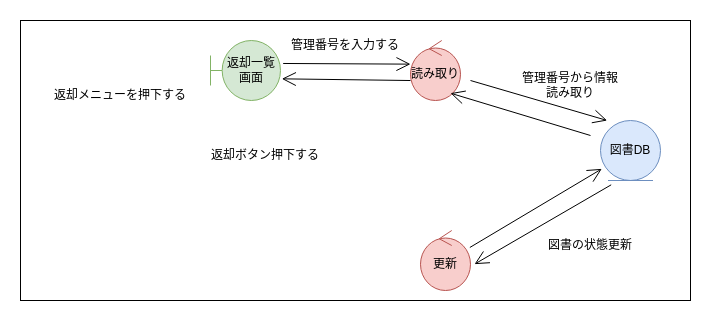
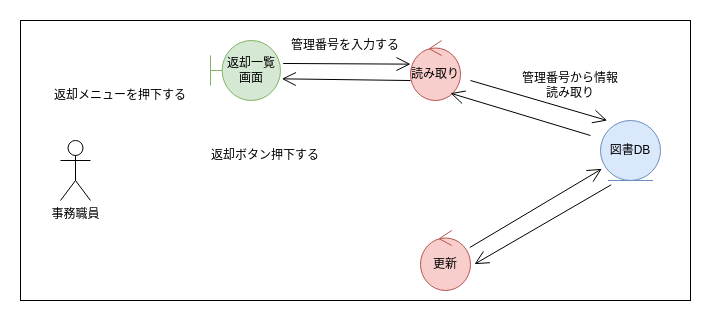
node "事務職員": added
node "図書の状態更新": removed
